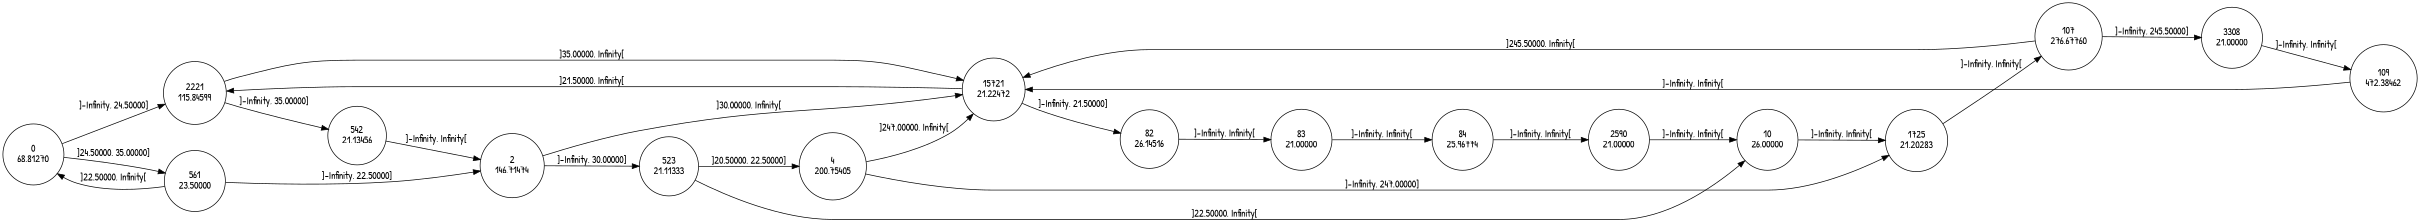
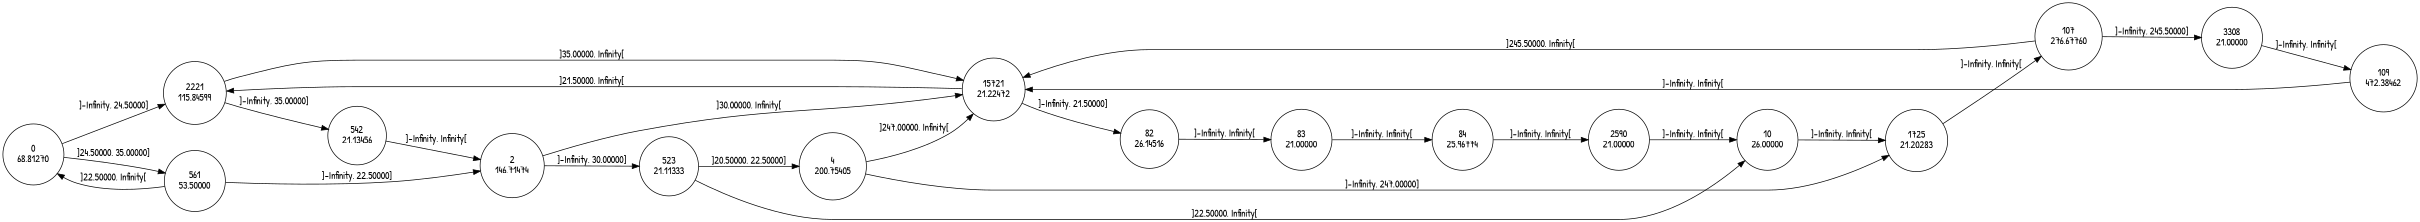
node "561 23.50000": label "561 23.50000" -> "561 53.50000"
